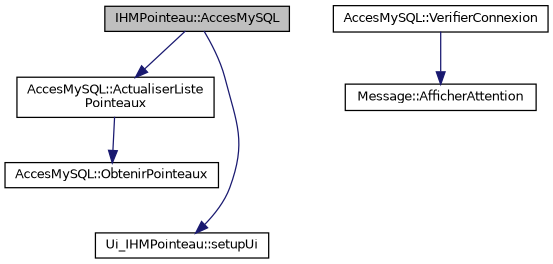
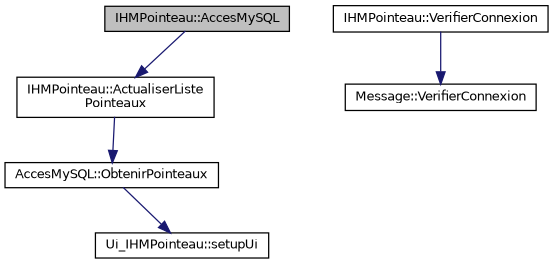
node "AccesMySQL::VerifierConnexion": label "AccesMySQL::VerifierConnexion" -> "IHMPointeau::VerifierConnexion"
node "AccesMySQL::ActualiserListe Pointeaux": label "AccesMySQL::ActualiserListe Pointeaux" -> "IHMPointeau::ActualiserListe Pointeaux"
node "Message::AfficherAttention": label "Message::AfficherAttention" -> "Message::VerifierConnexion"
edge "IHMPointeau::AccesMySQL" -> "Ui_IHMPointeau::setupUi": now "AccesMySQL::ObtenirPointeaux" -> "Ui_IHMPointeau::setupUi"
